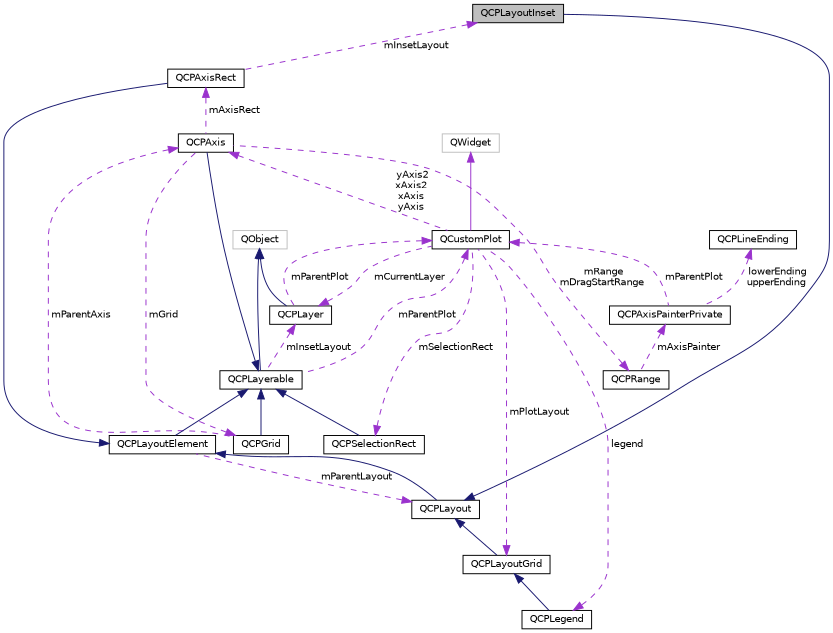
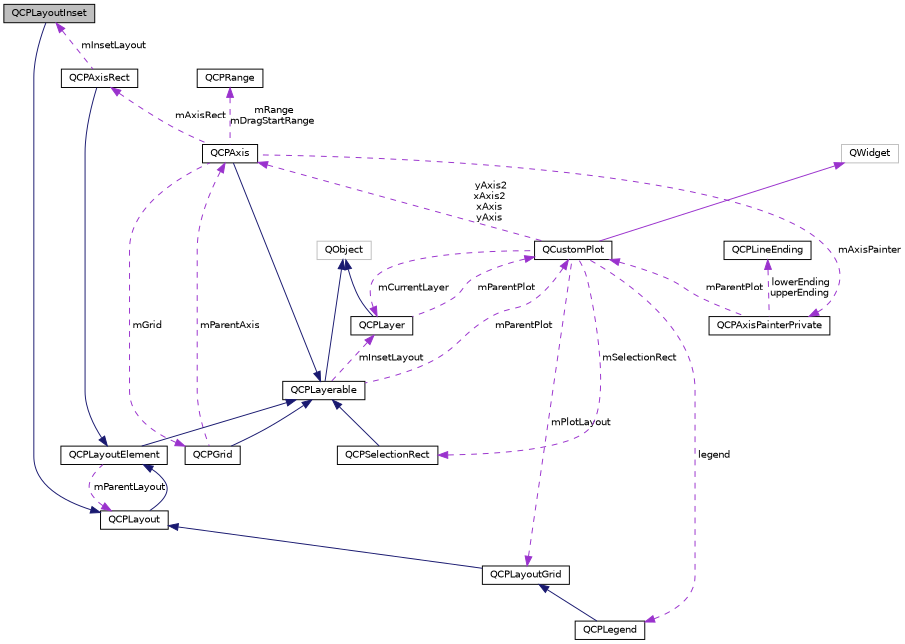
edge "QCPRange" -> "QCPAxisPainterPrivate": now "QCPAxis" -> "QCPAxisPainterPrivate"
